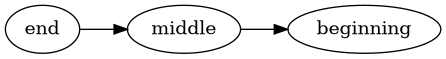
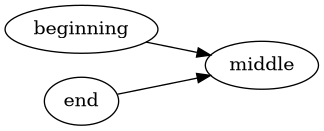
edge "middle" -> "beginning": reversed
